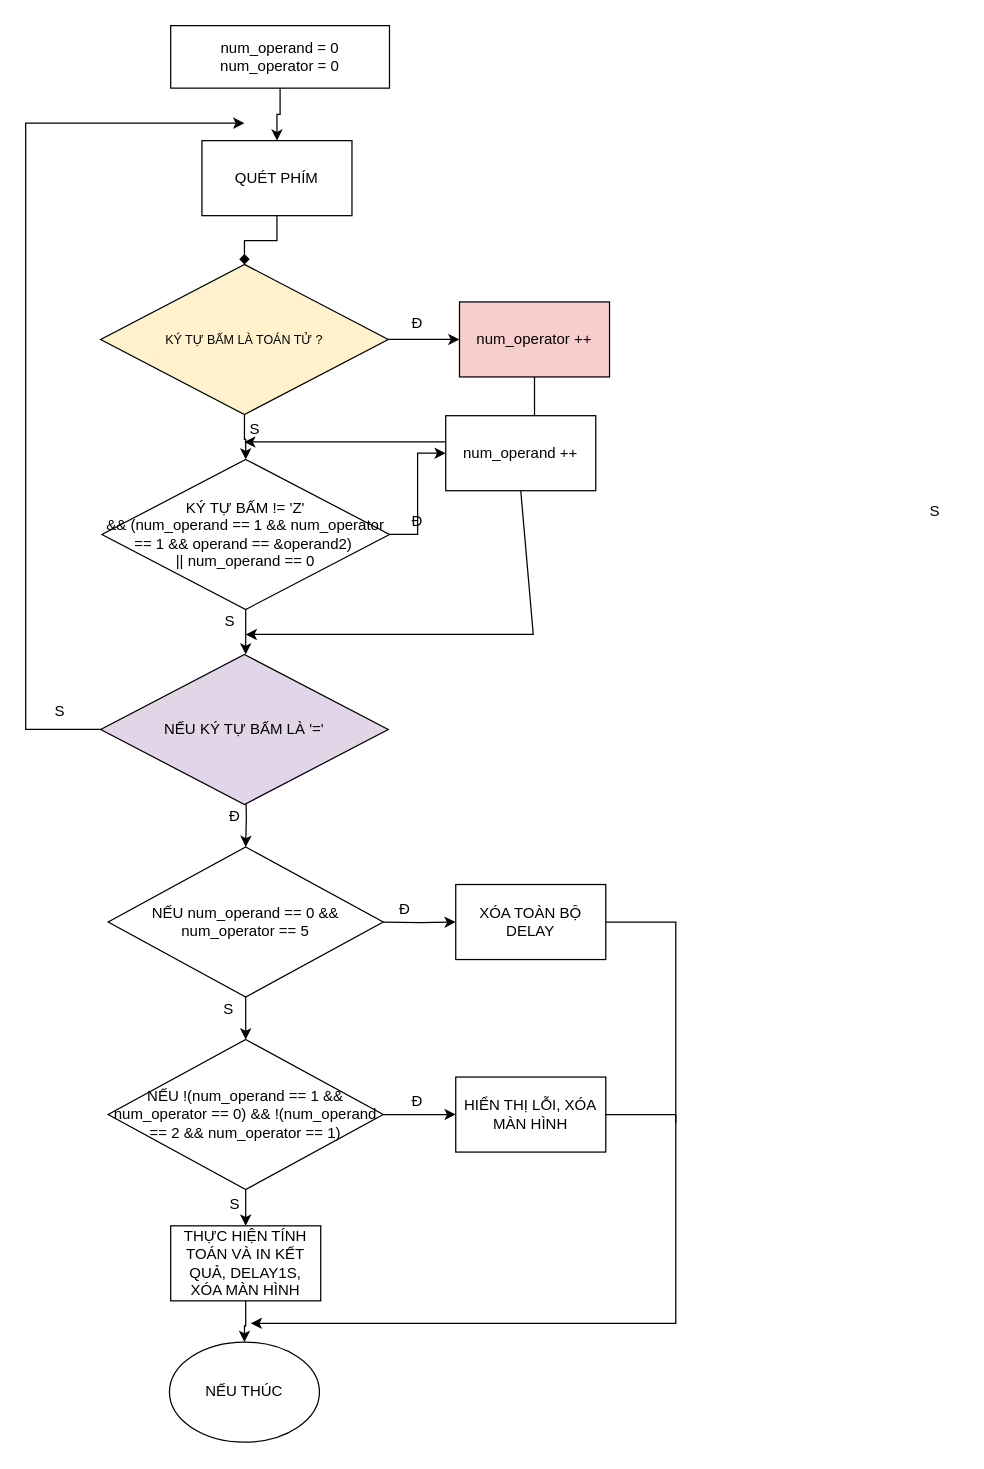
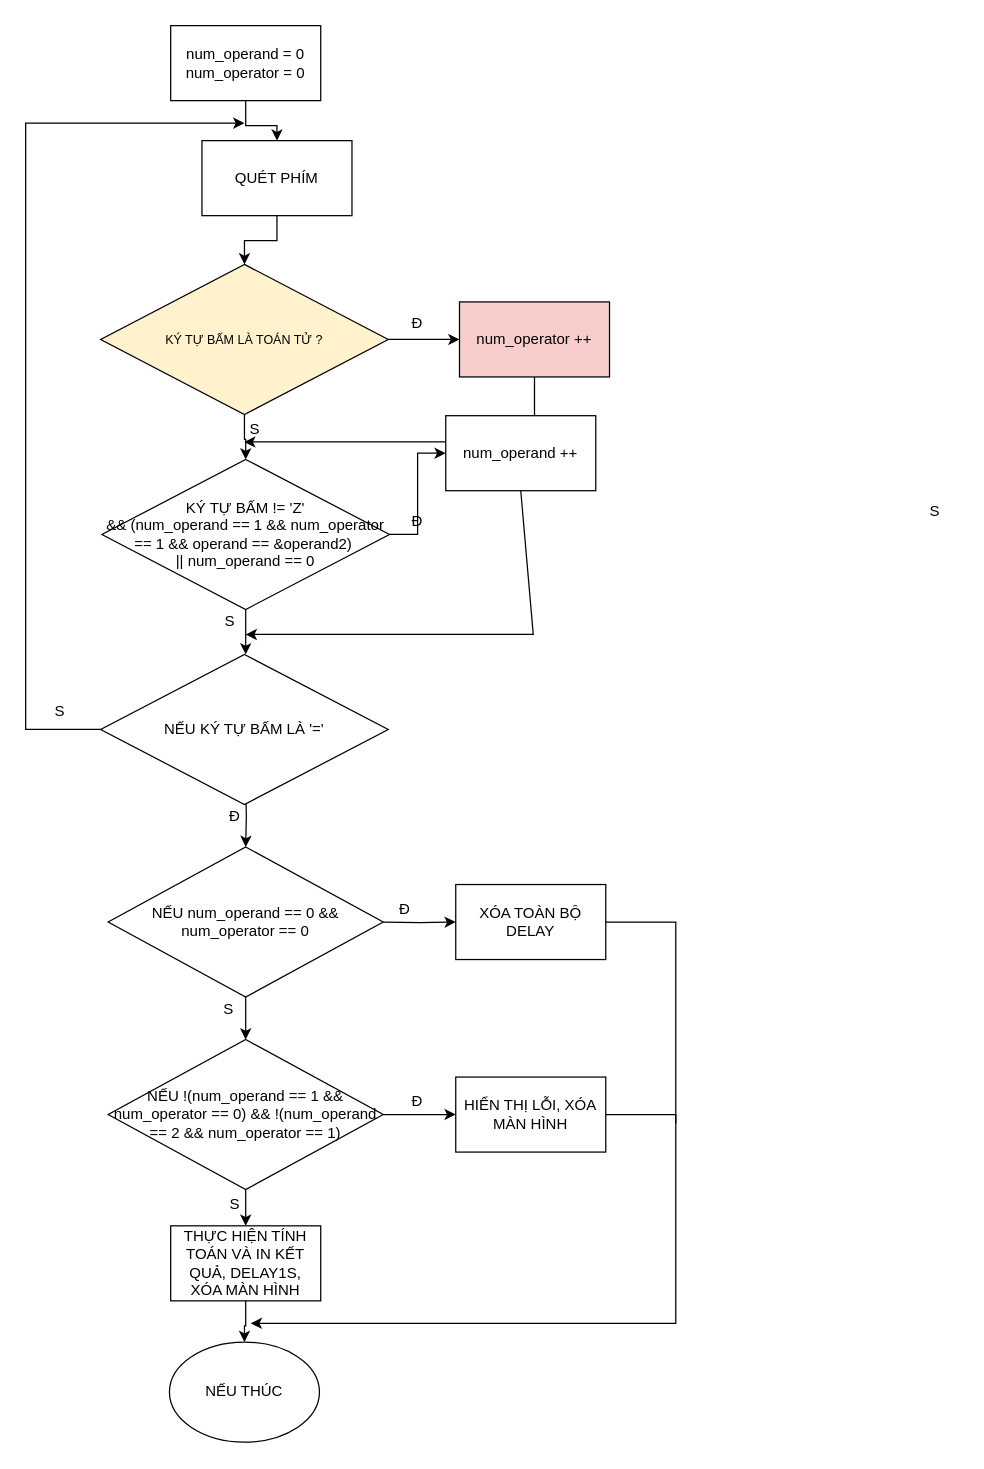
node "num_operand = 0 num_operator = 0": size 219x63 -> 150x75
edge "QUÉT PHÍM" -> "KÝ TỰ BẤM LÀ TOÁN TỬ ?": arrowhead diamond -> classic
node "NẾU KÝ TỰ BẤM LÀ '='": fillcolor #e1d5e7 -> #ffffff
node "NẾU num_operand == 0 && num_operator == 5": label "NẾU num_operand == 0 && num_operator == 5" -> "NẾU num_operand == 0 && num_operator == 0"
